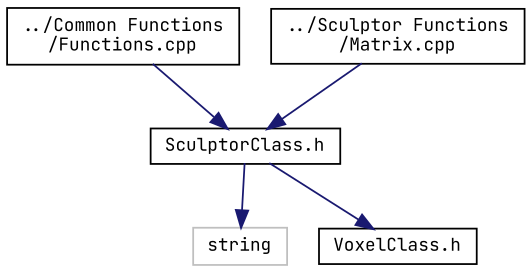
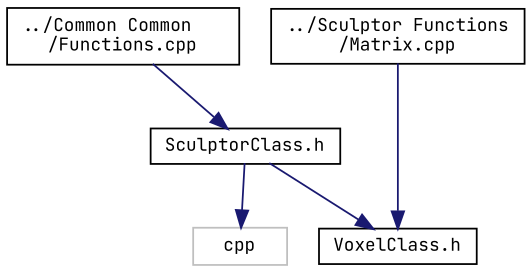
node "../Common Functions /Functions.cpp": label "../Common Functions /Functions.cpp" -> "../Common Common /Functions.cpp"
edge "../Sculptor Functions /Matrix.cpp" -> "SculptorClass.h": now "../Sculptor Functions /Matrix.cpp" -> "VoxelClass.h"
node "string": label "string" -> "cpp"
